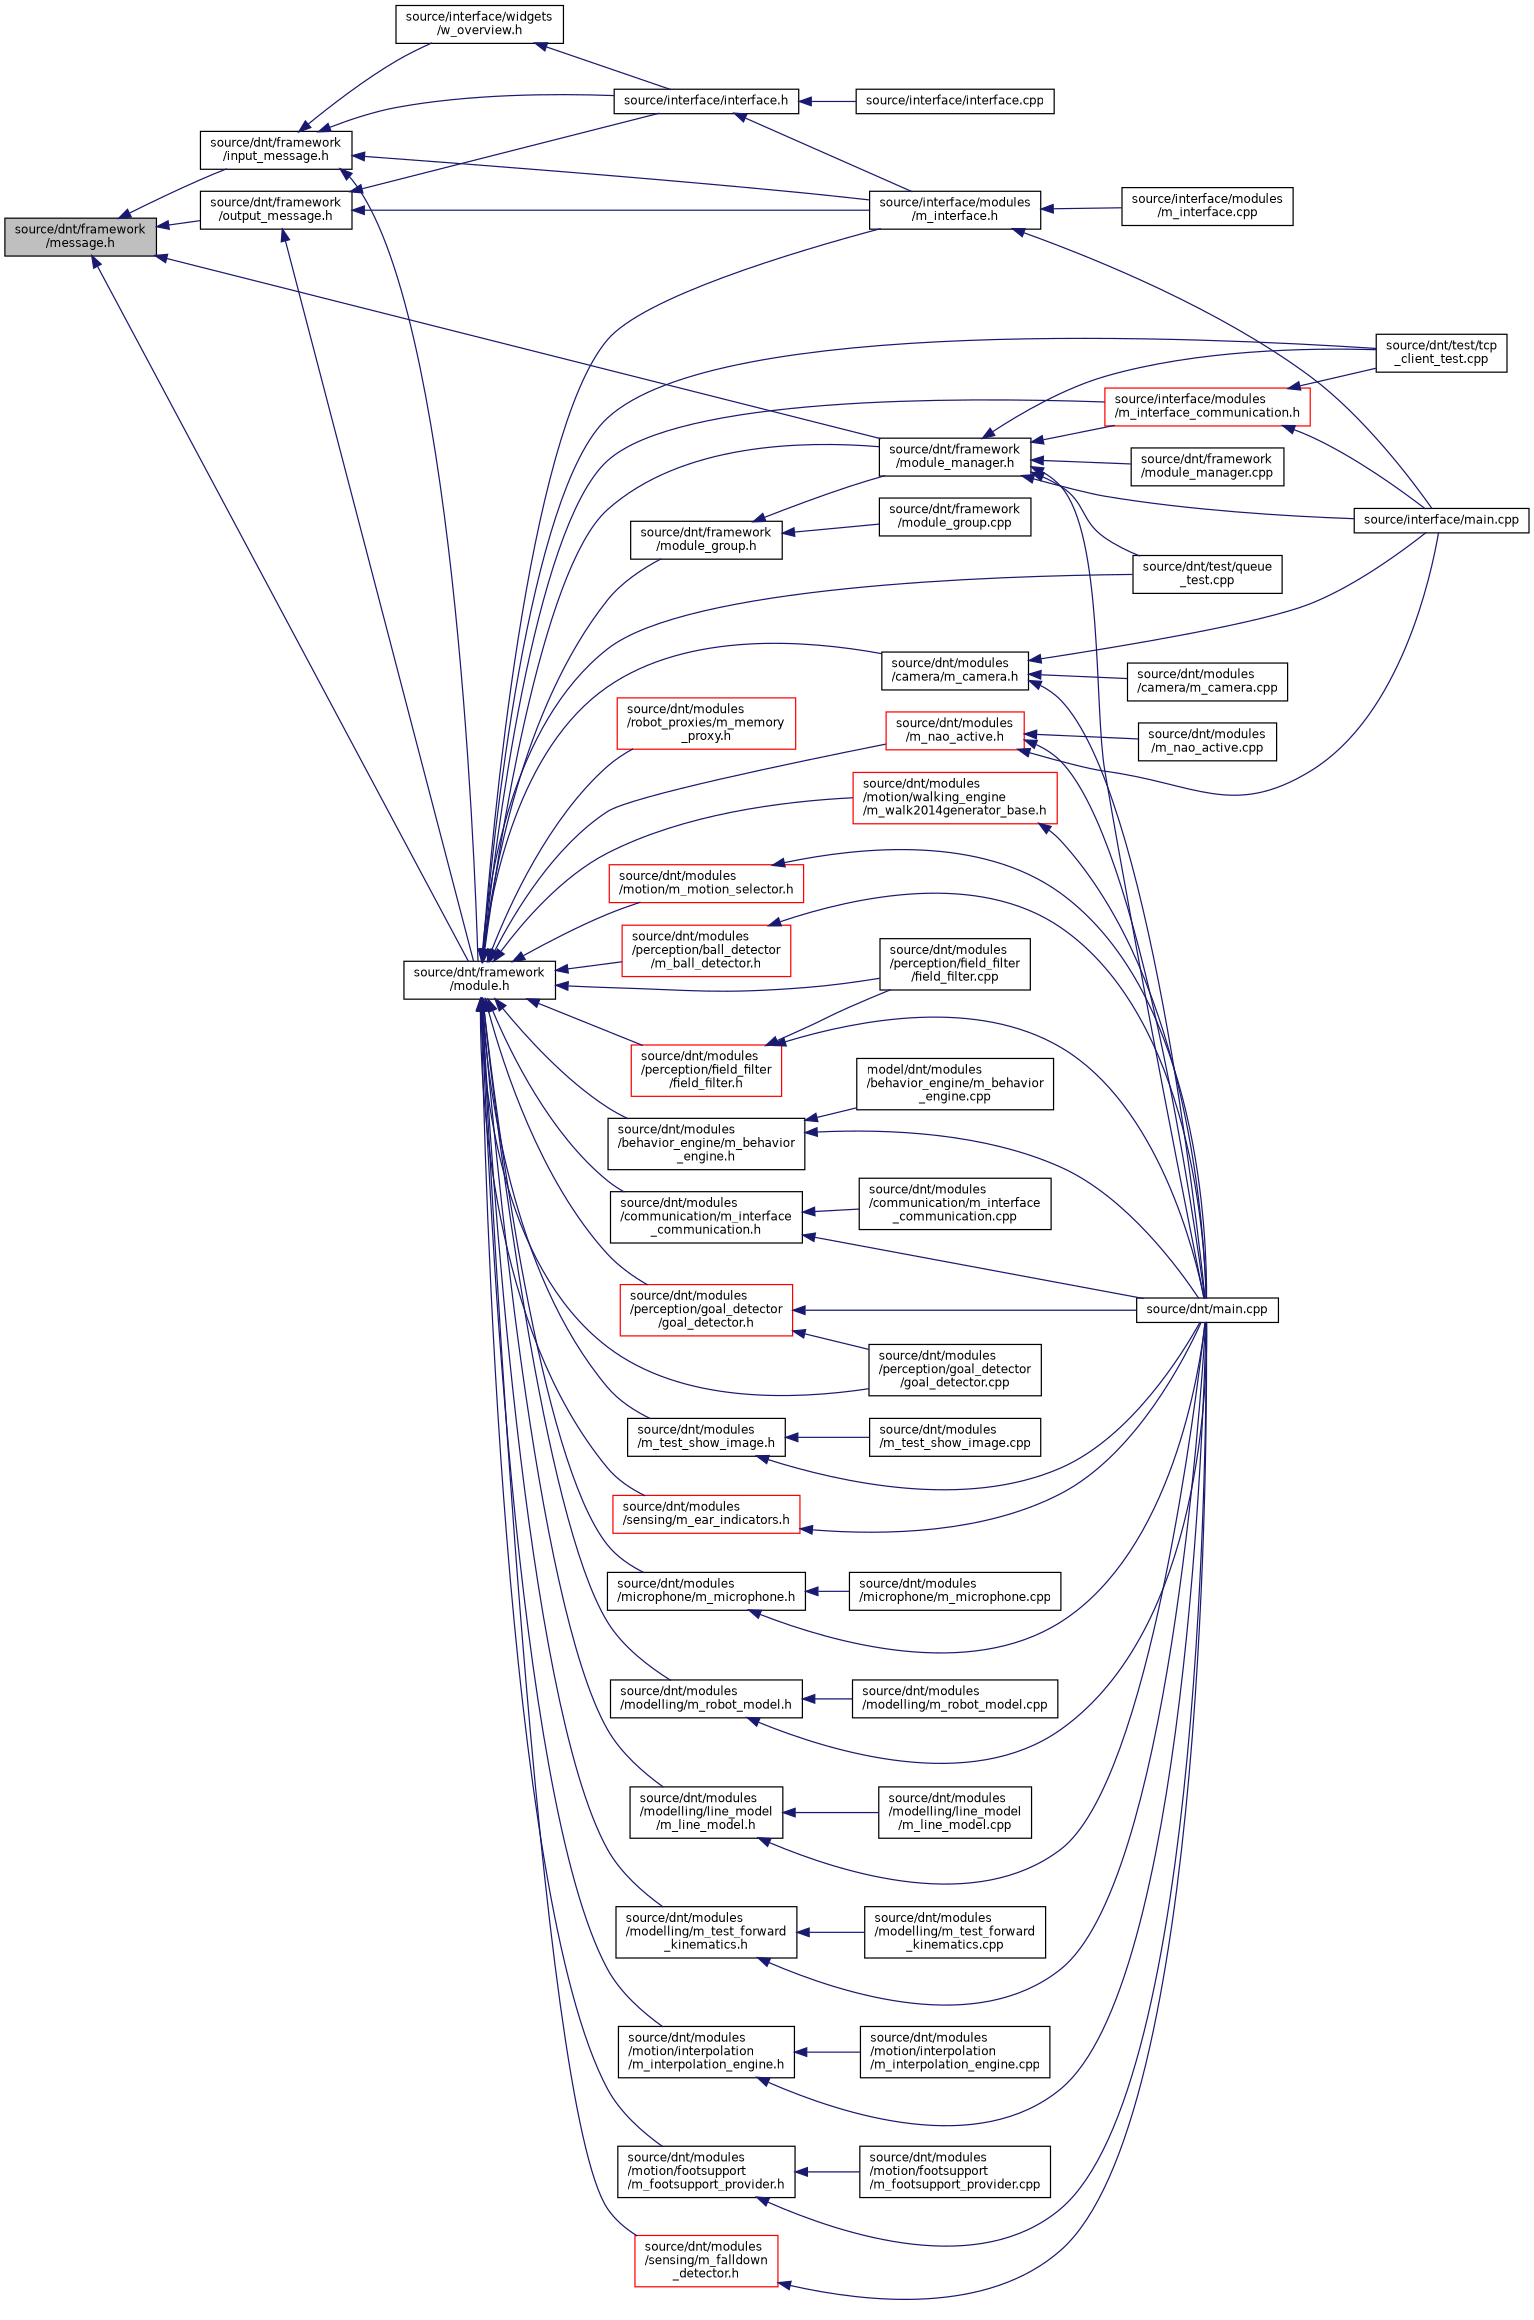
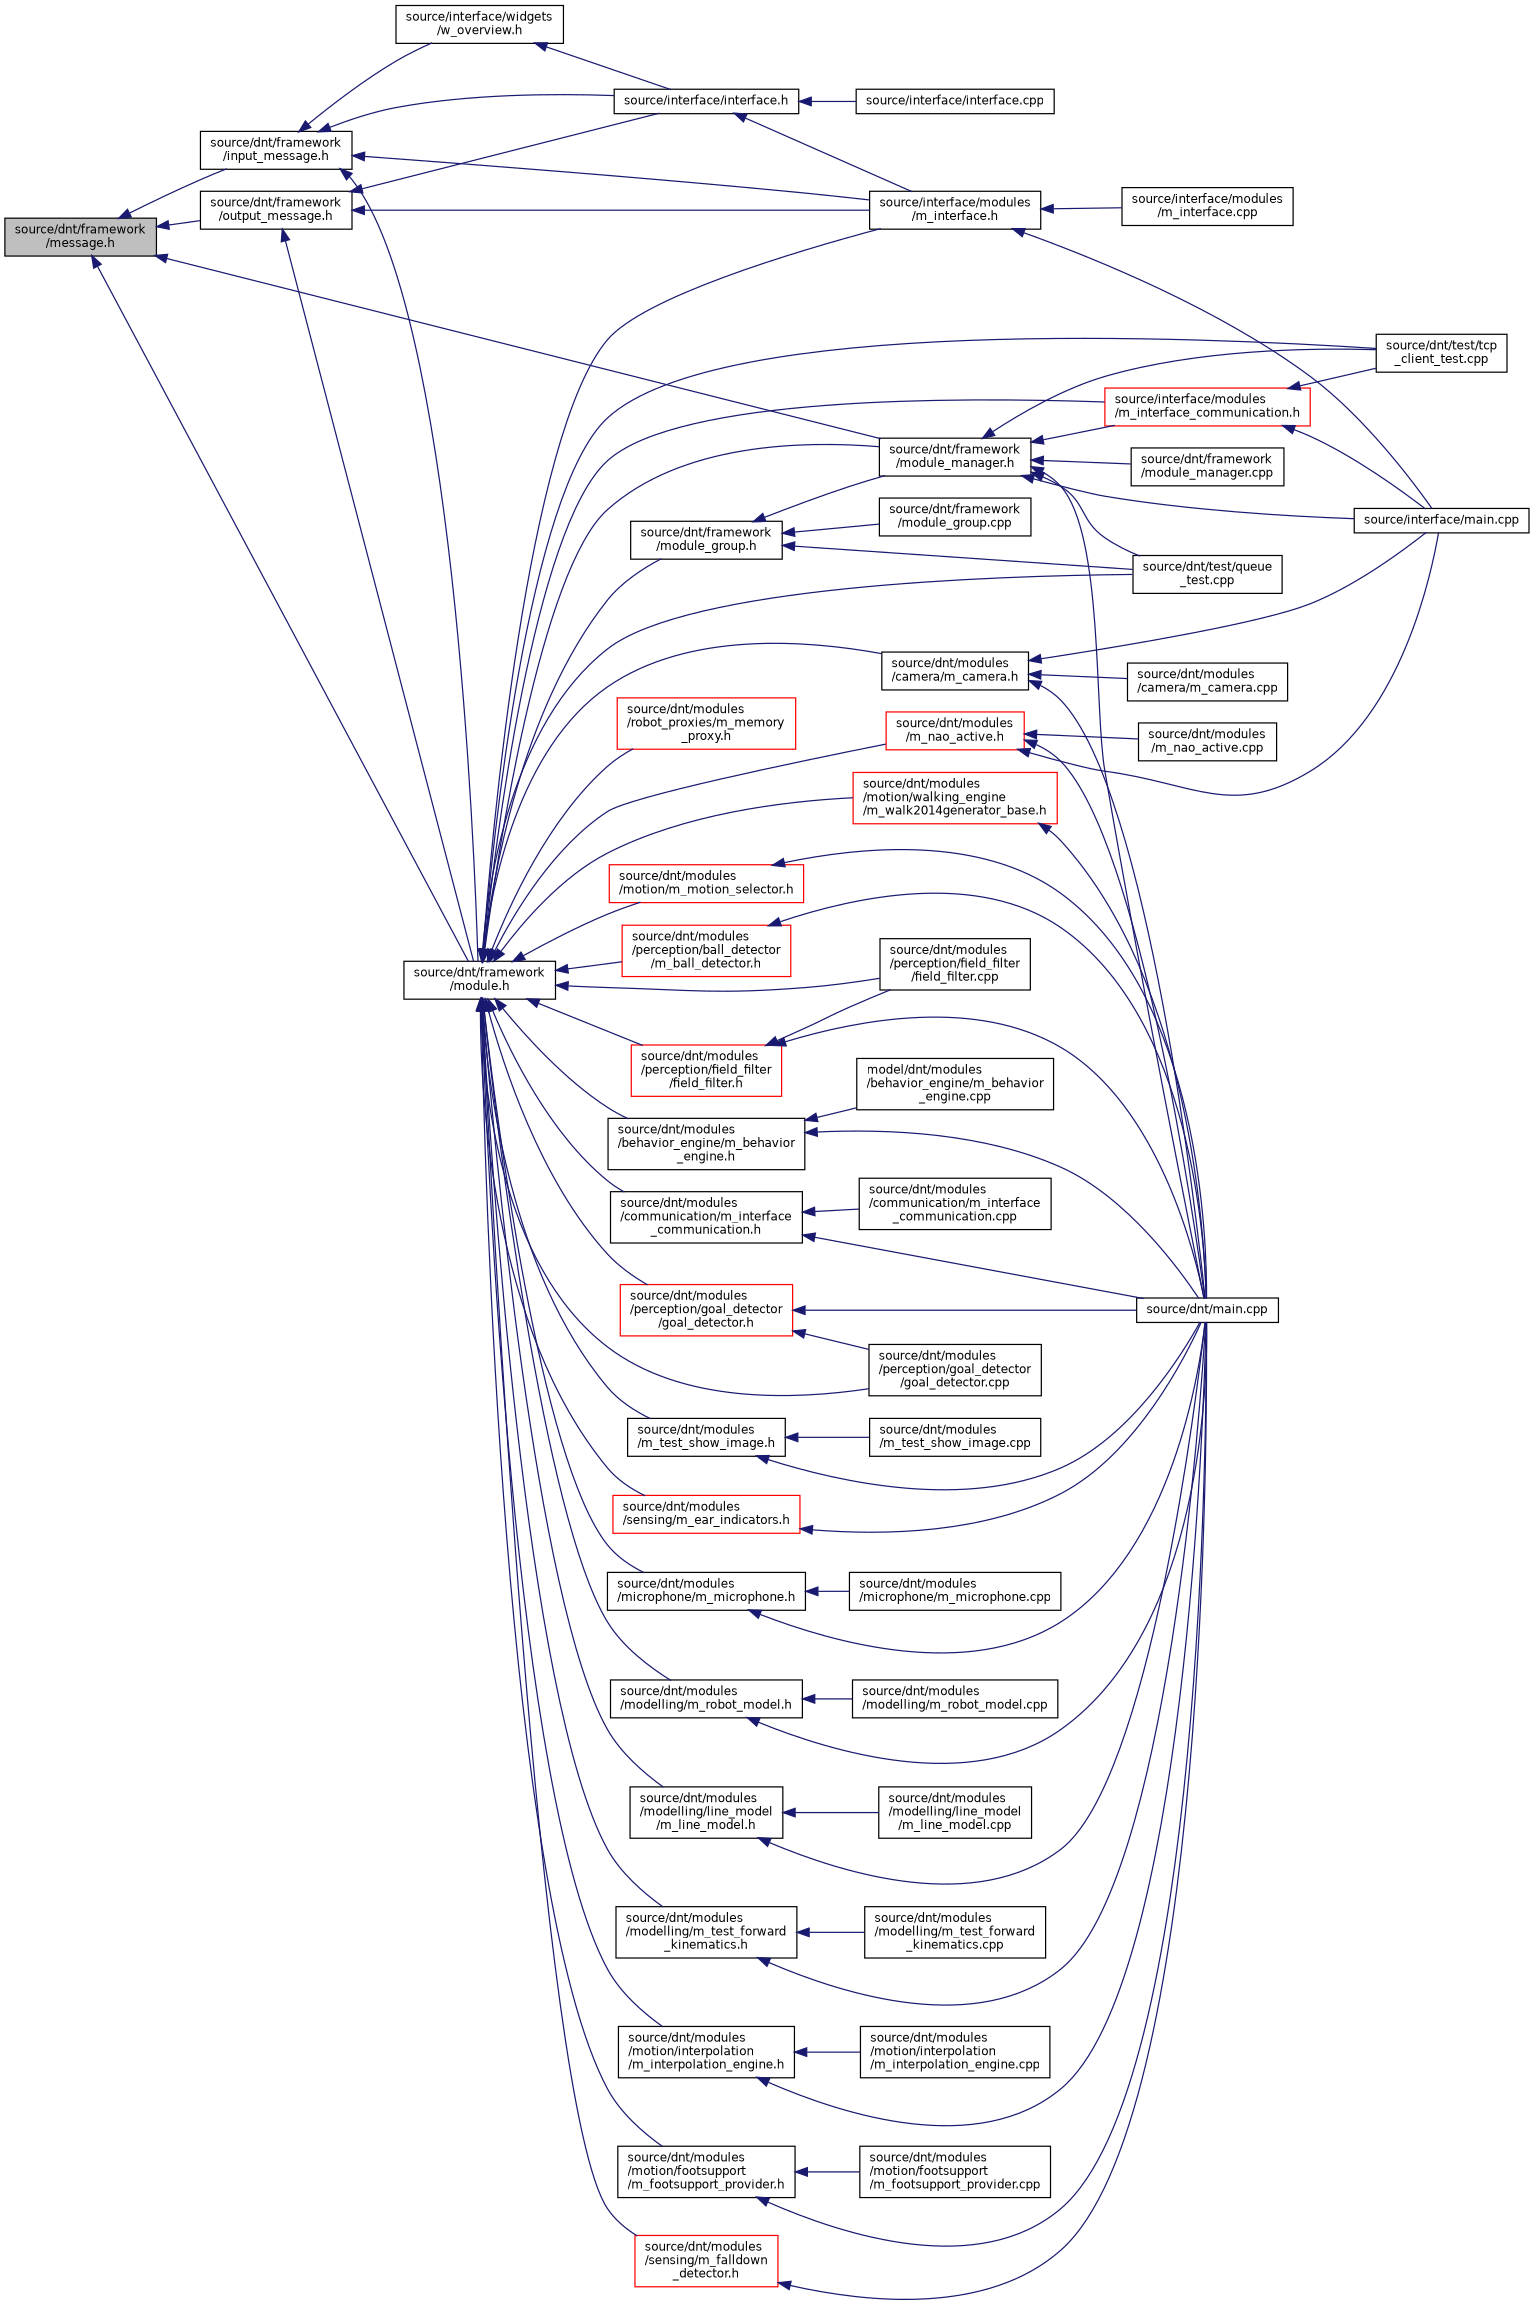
edge "source/dnt/test/queue _test.cpp" -> "source/dnt/framework /module_group.h": added
